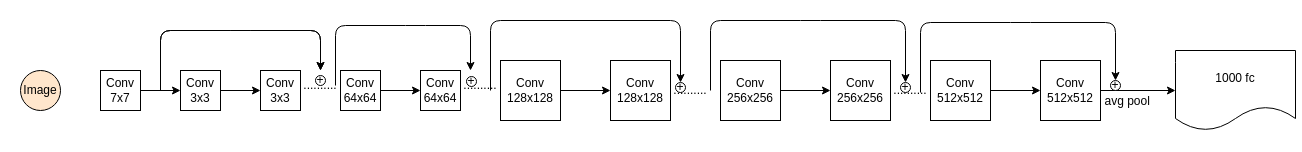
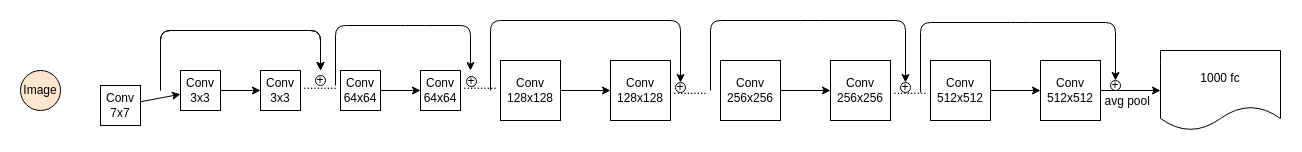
node "Conv 7x7": moved (121, 91) -> (121, 106)
node "1000 fc": moved (1236, 91) -> (1221, 91)
